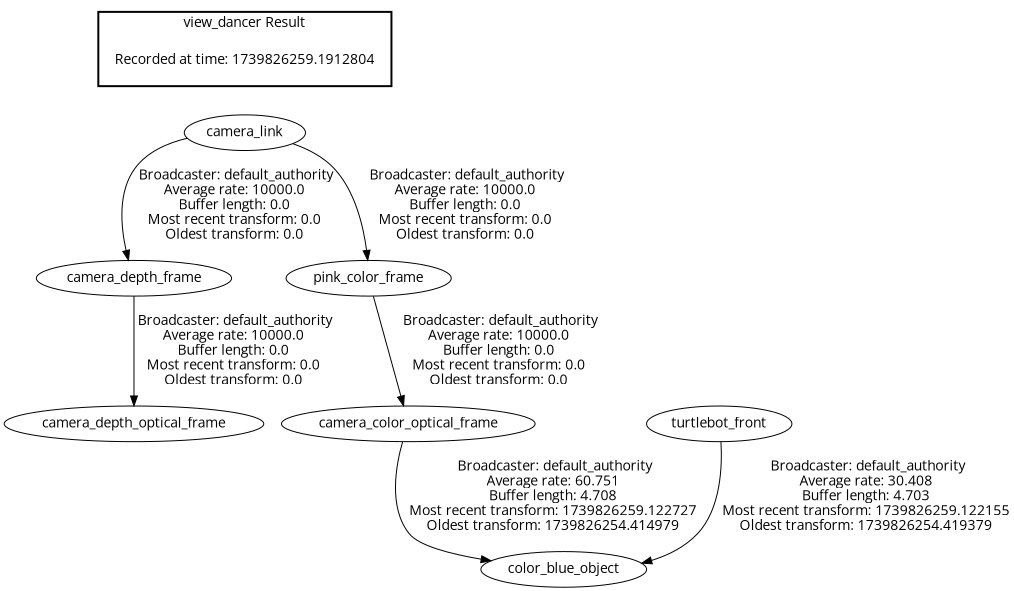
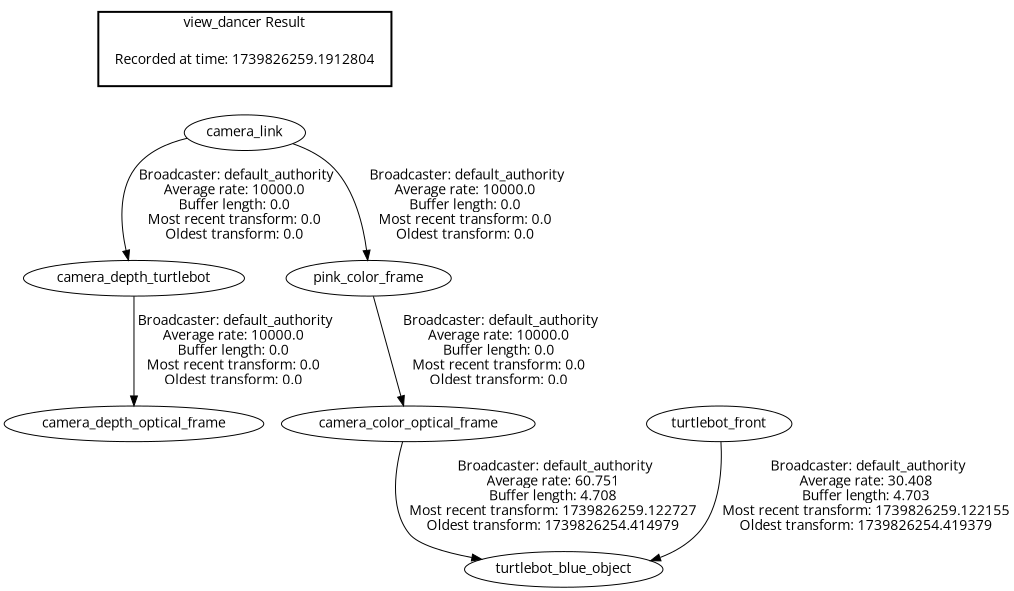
node "camera_depth_frame": label "camera_depth_frame" -> "camera_depth_turtlebot"
node "color_blue_object": label "color_blue_object" -> "turtlebot_blue_object"
